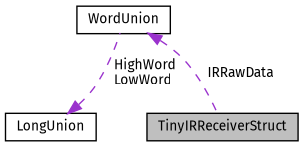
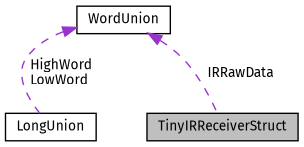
edge "WordUnion" -> "LongUnion": reversed
